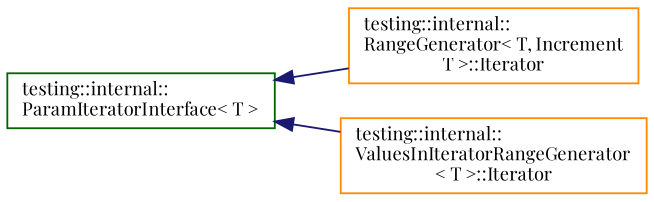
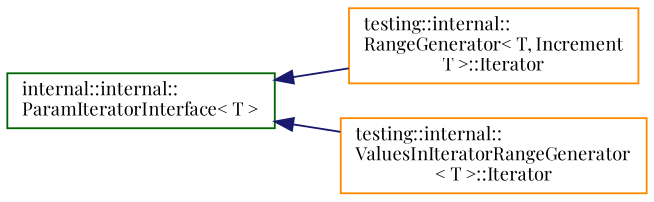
node "testing::internal:: ParamIteratorInterface< T >": label "testing::internal:: ParamIteratorInterface< T >" -> "internal::internal:: ParamIteratorInterface< T >"
